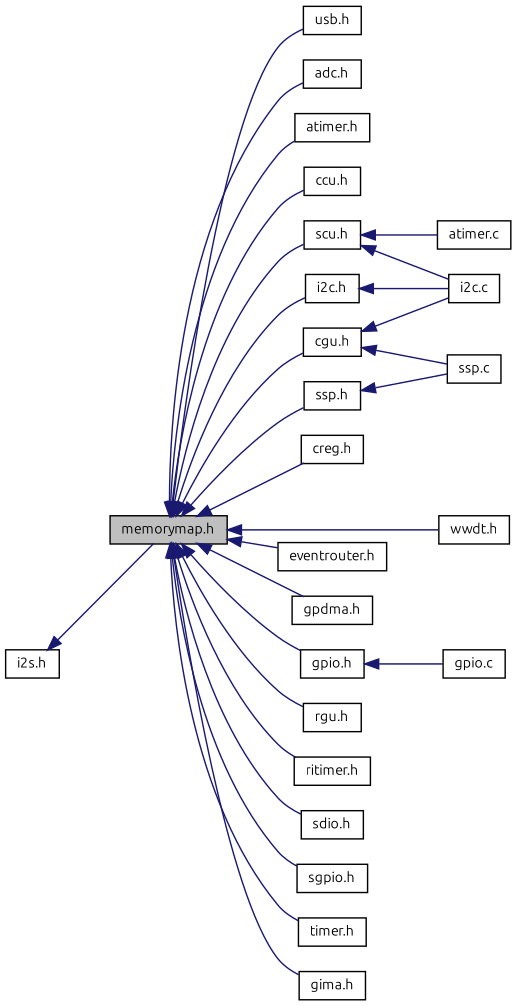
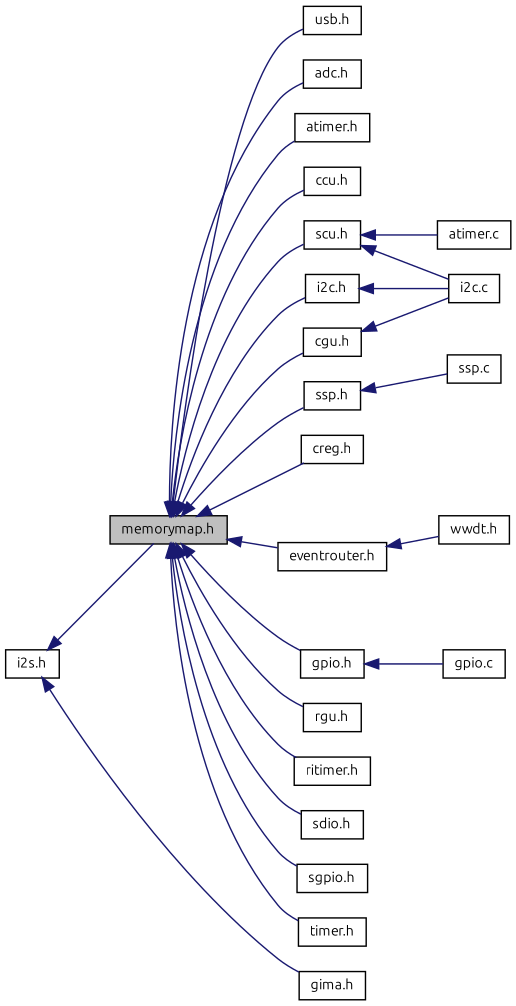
edge "ssp.c" -> "cgu.h": removed
edge "wwdt.h" -> "memorymap.h": now "wwdt.h" -> "eventrouter.h"
node "gpdma.h": removed
edge "gima.h" -> "memorymap.h": now "gima.h" -> "i2s.h"
